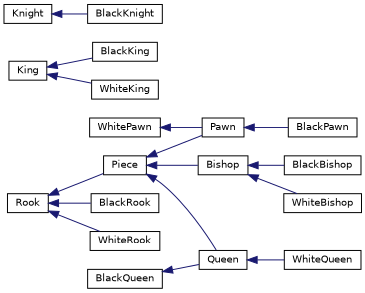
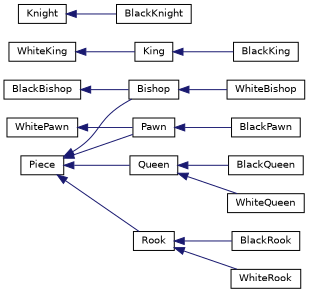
edge "WhiteKing" -> "King": reversed
edge "BlackBishop" -> "Bishop": reversed
edge "Piece" -> "Rook": reversed
edge "Queen" -> "BlackQueen": reversed
